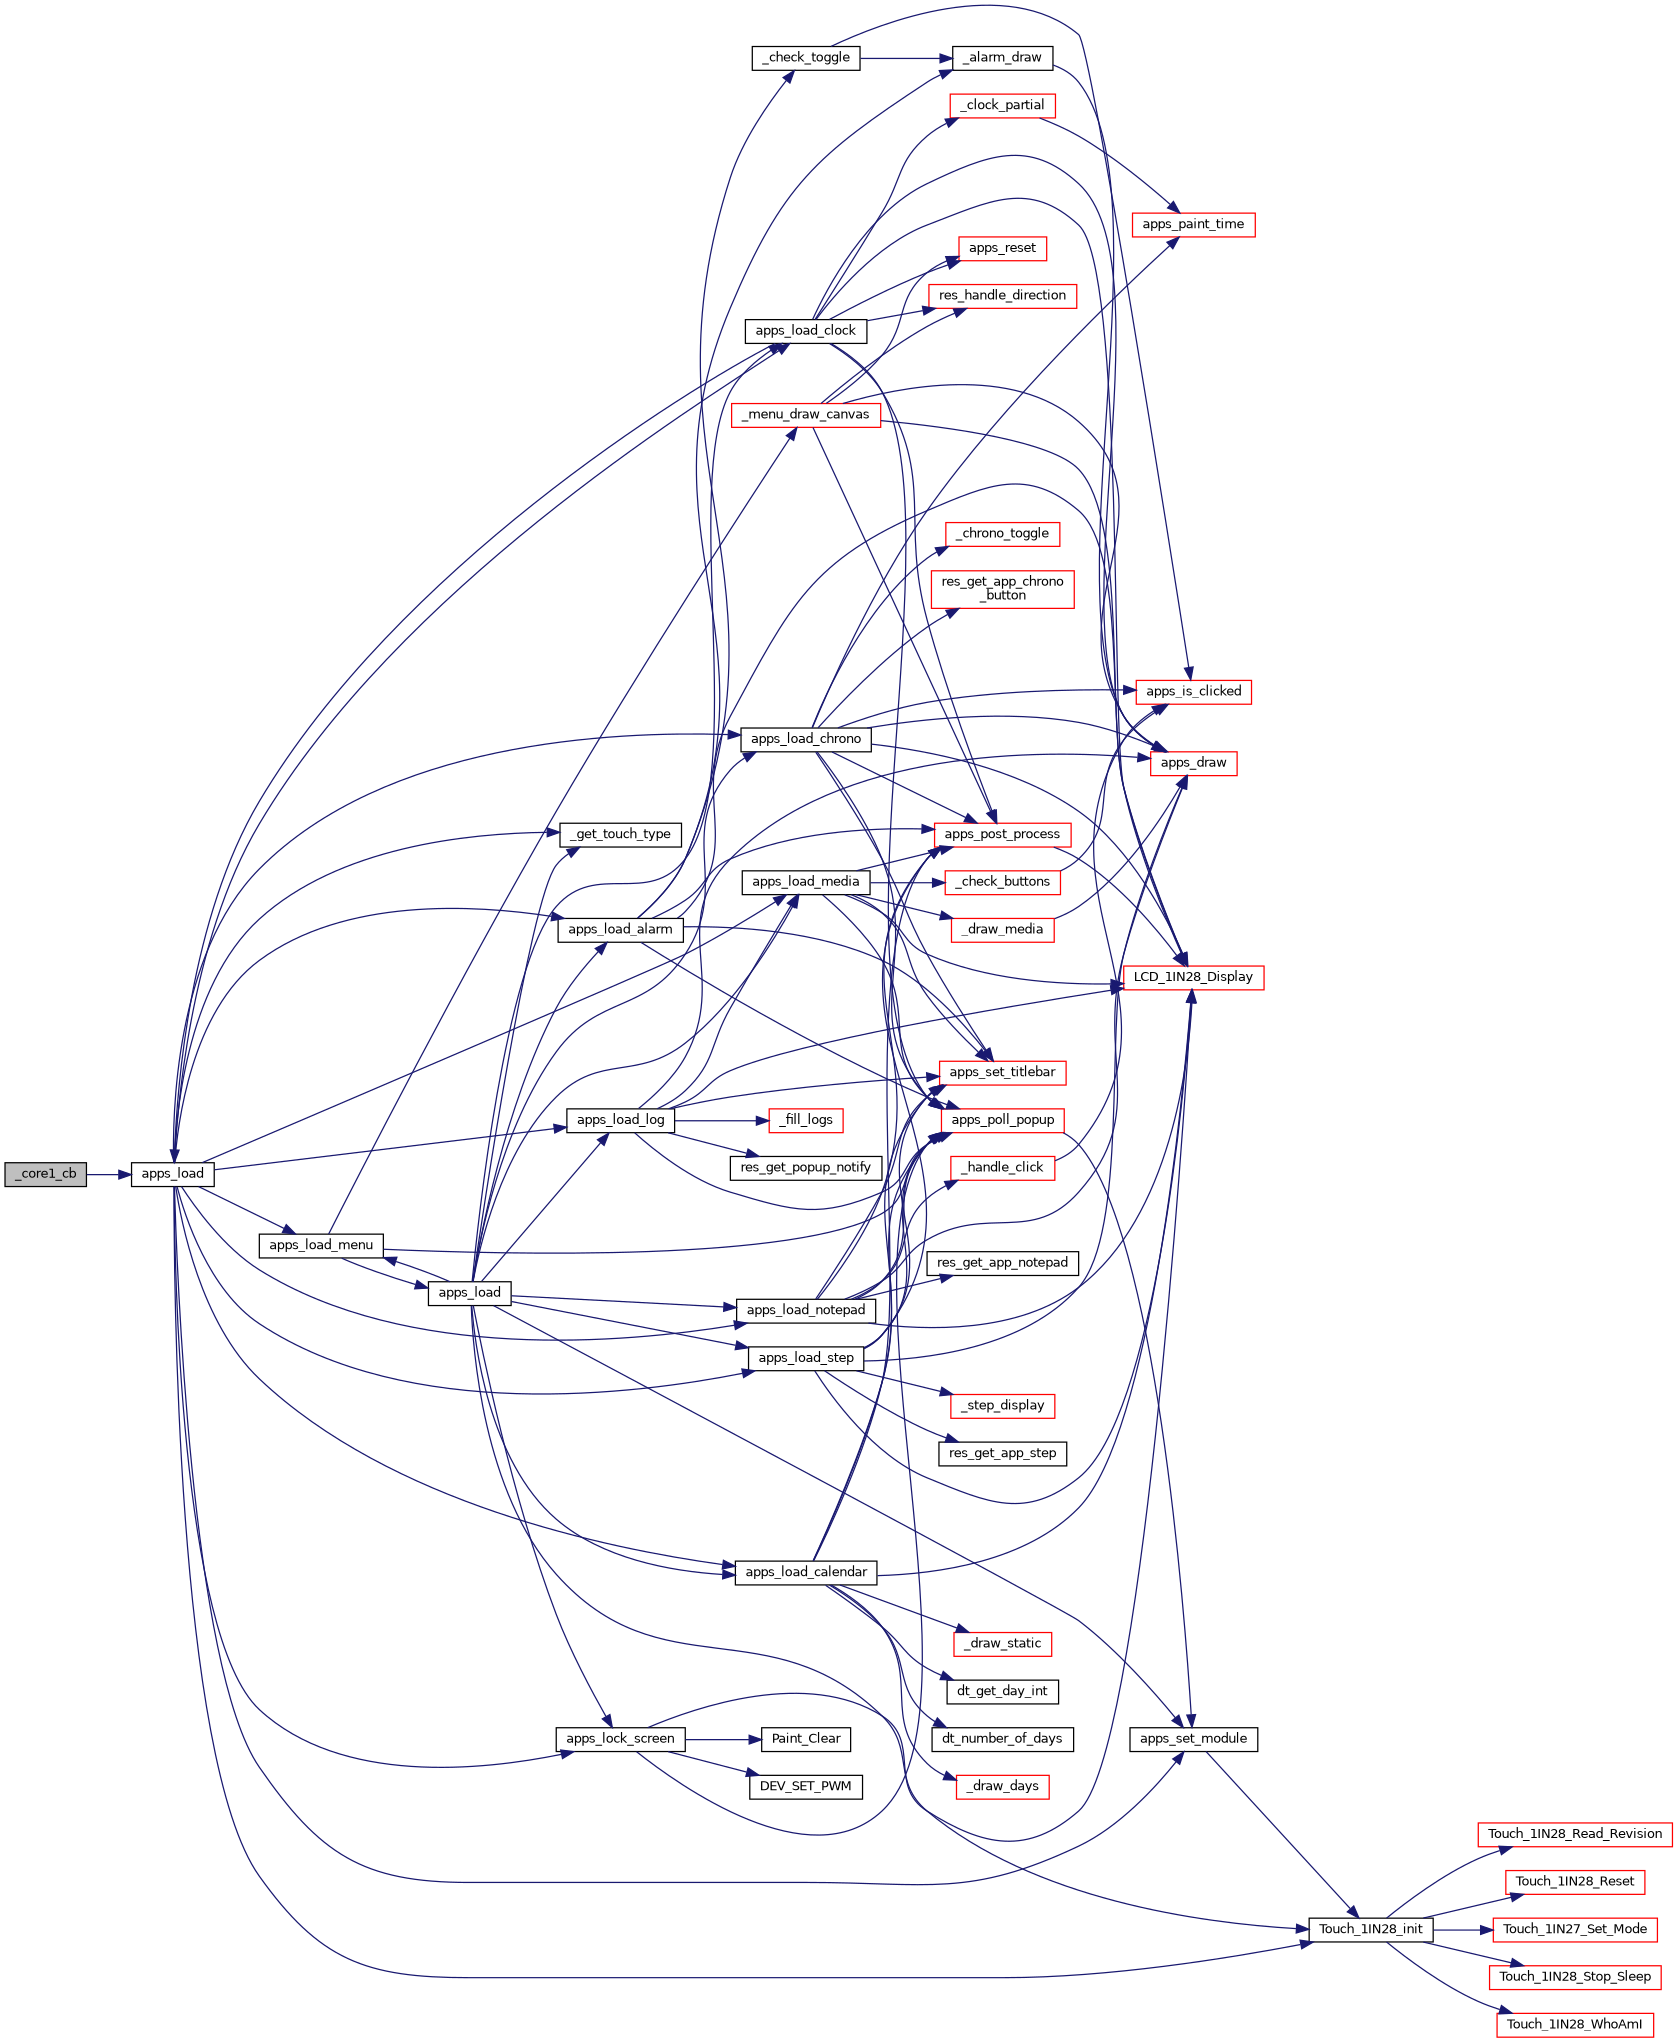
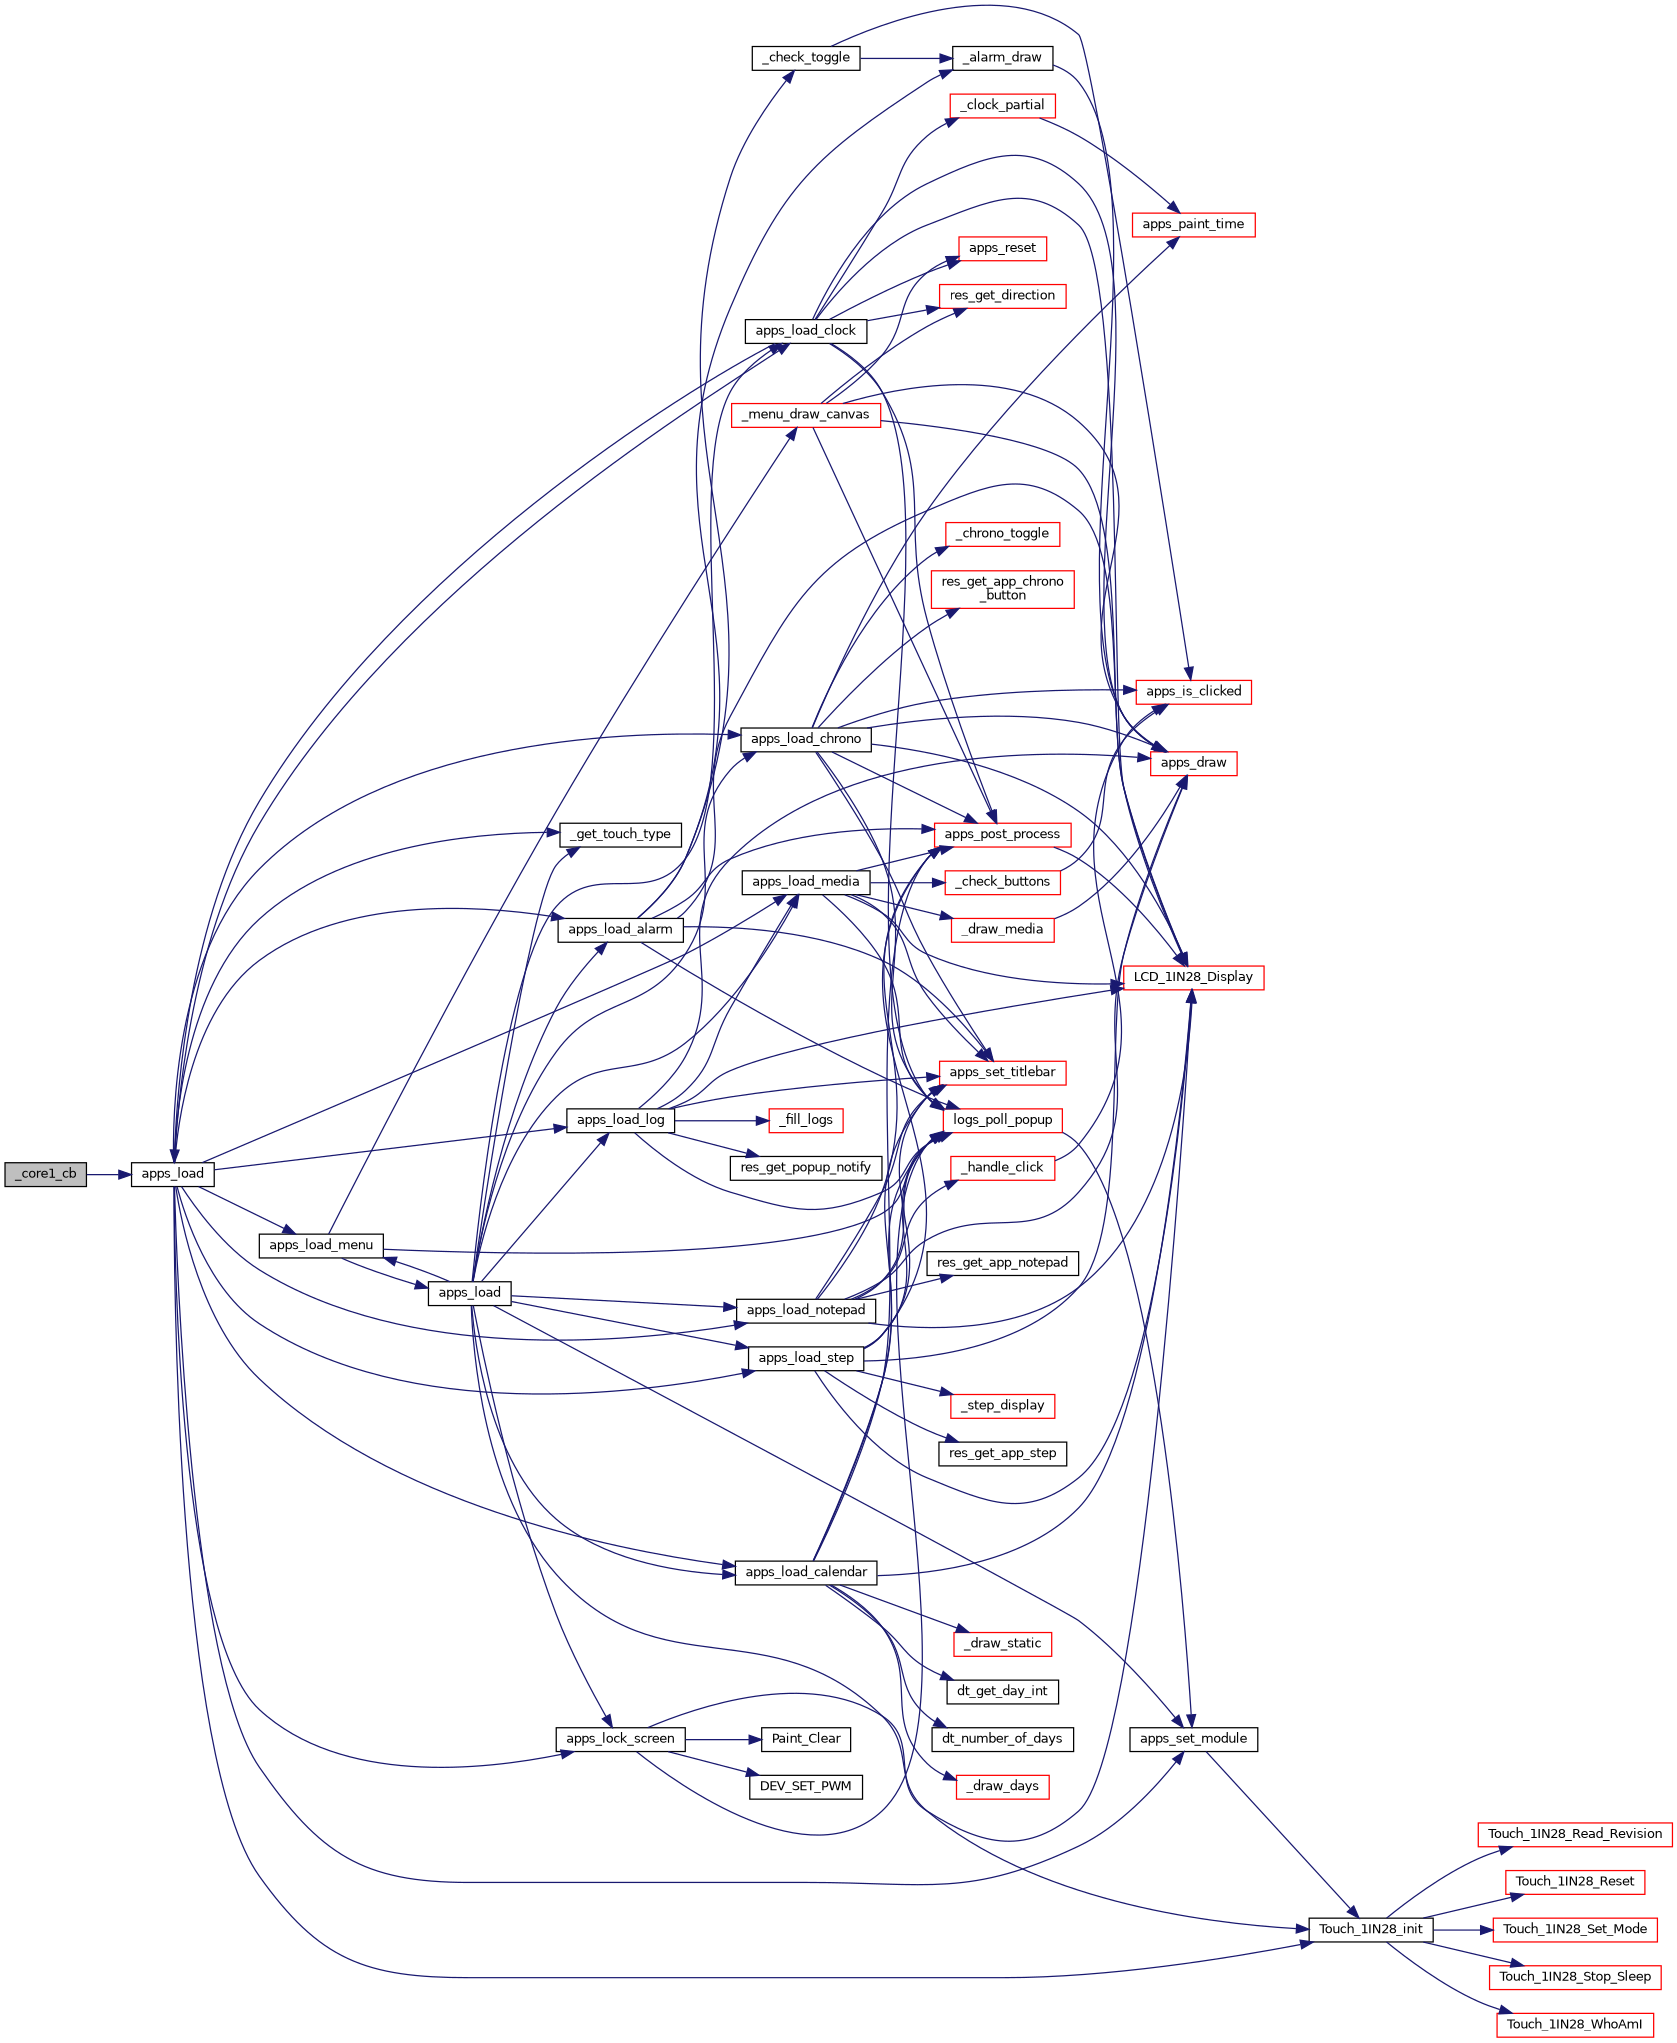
node "res_handle_direction": label "res_handle_direction" -> "res_get_direction"
node "apps_poll_popup": label "apps_poll_popup" -> "logs_poll_popup"
node "Touch_1IN27_Set_Mode": label "Touch_1IN27_Set_Mode" -> "Touch_1IN28_Set_Mode"
